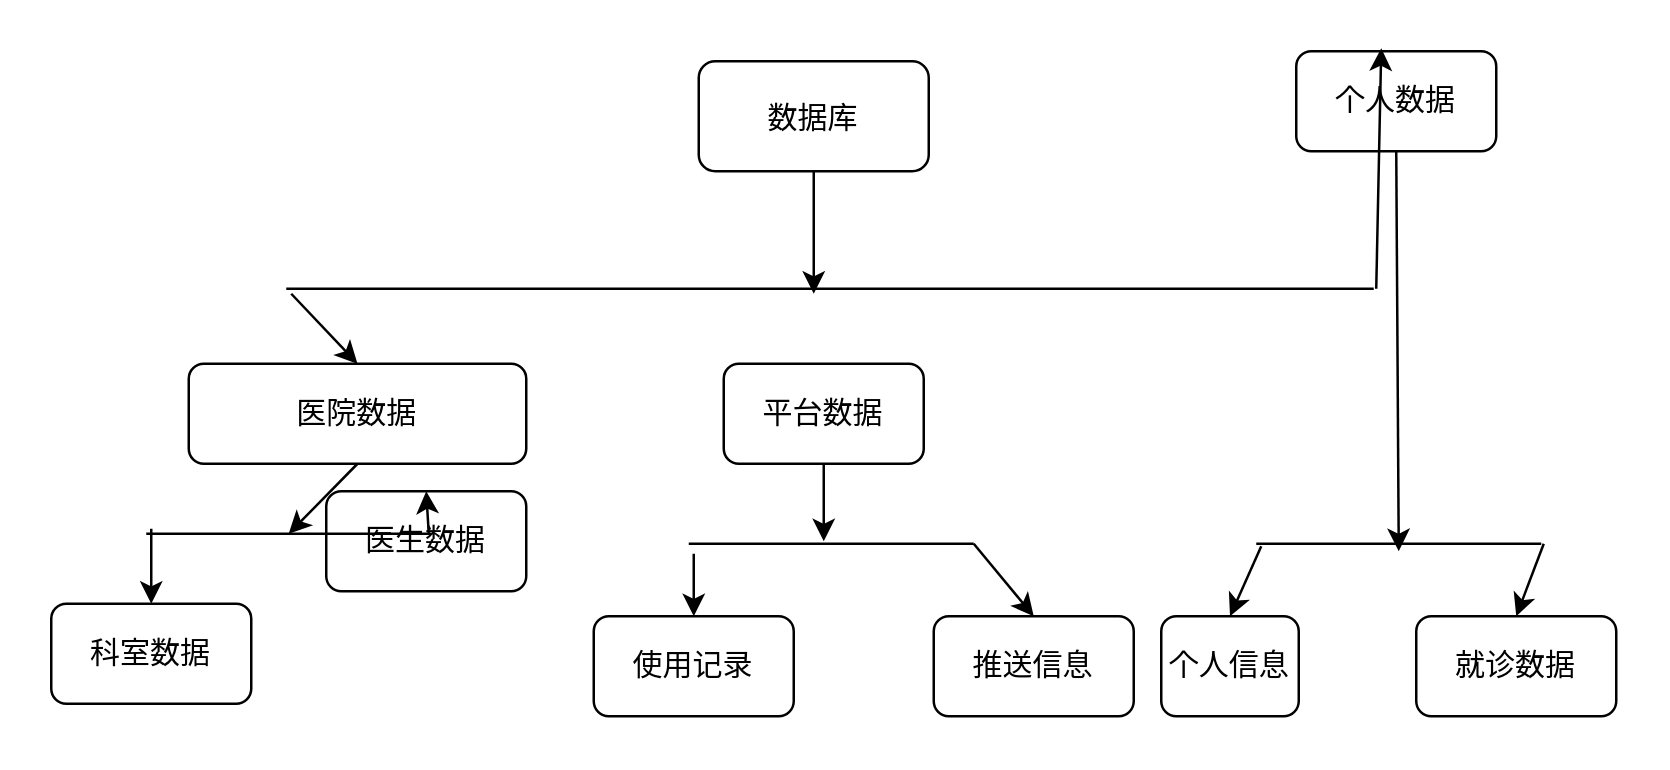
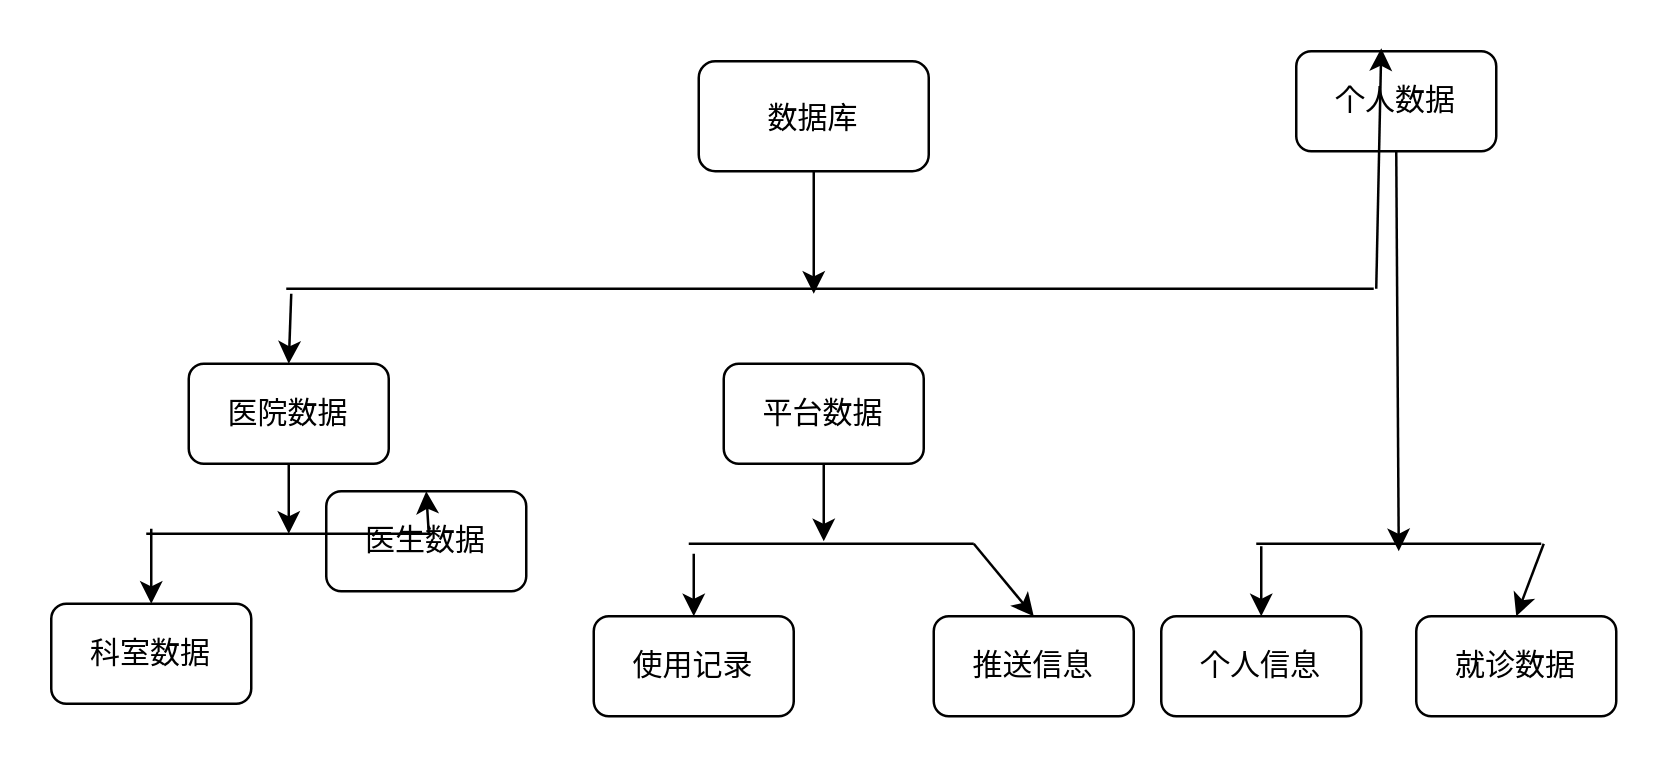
node "医院数据": size 338x100 -> 200x100
node "个人信息": size 138x100 -> 200x100
